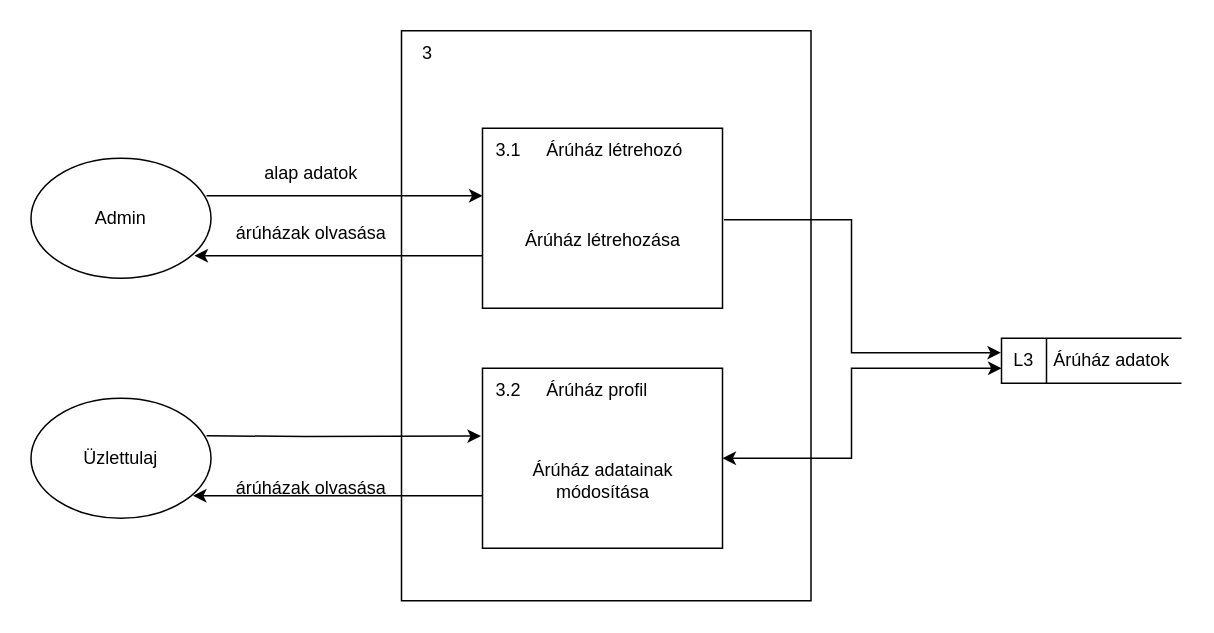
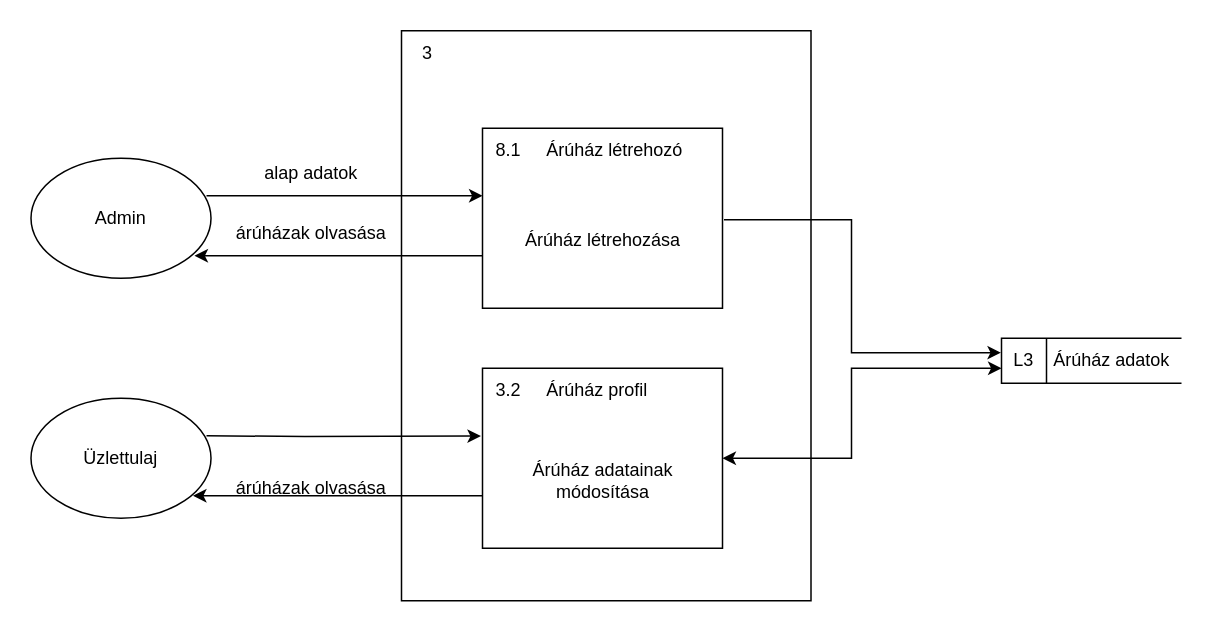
node "3.1": label "3.1" -> "8.1"
